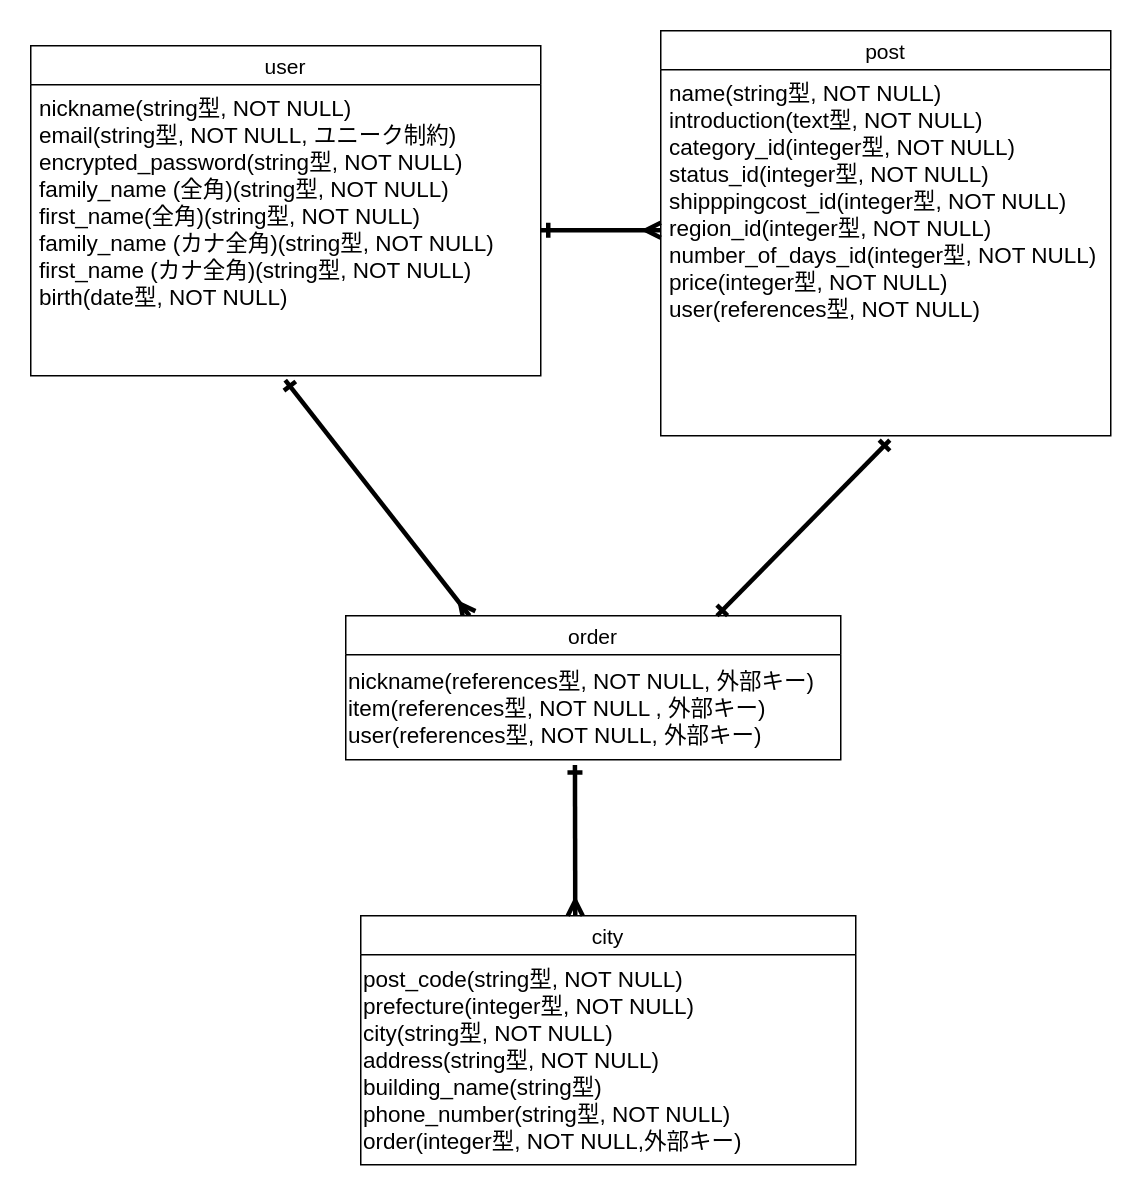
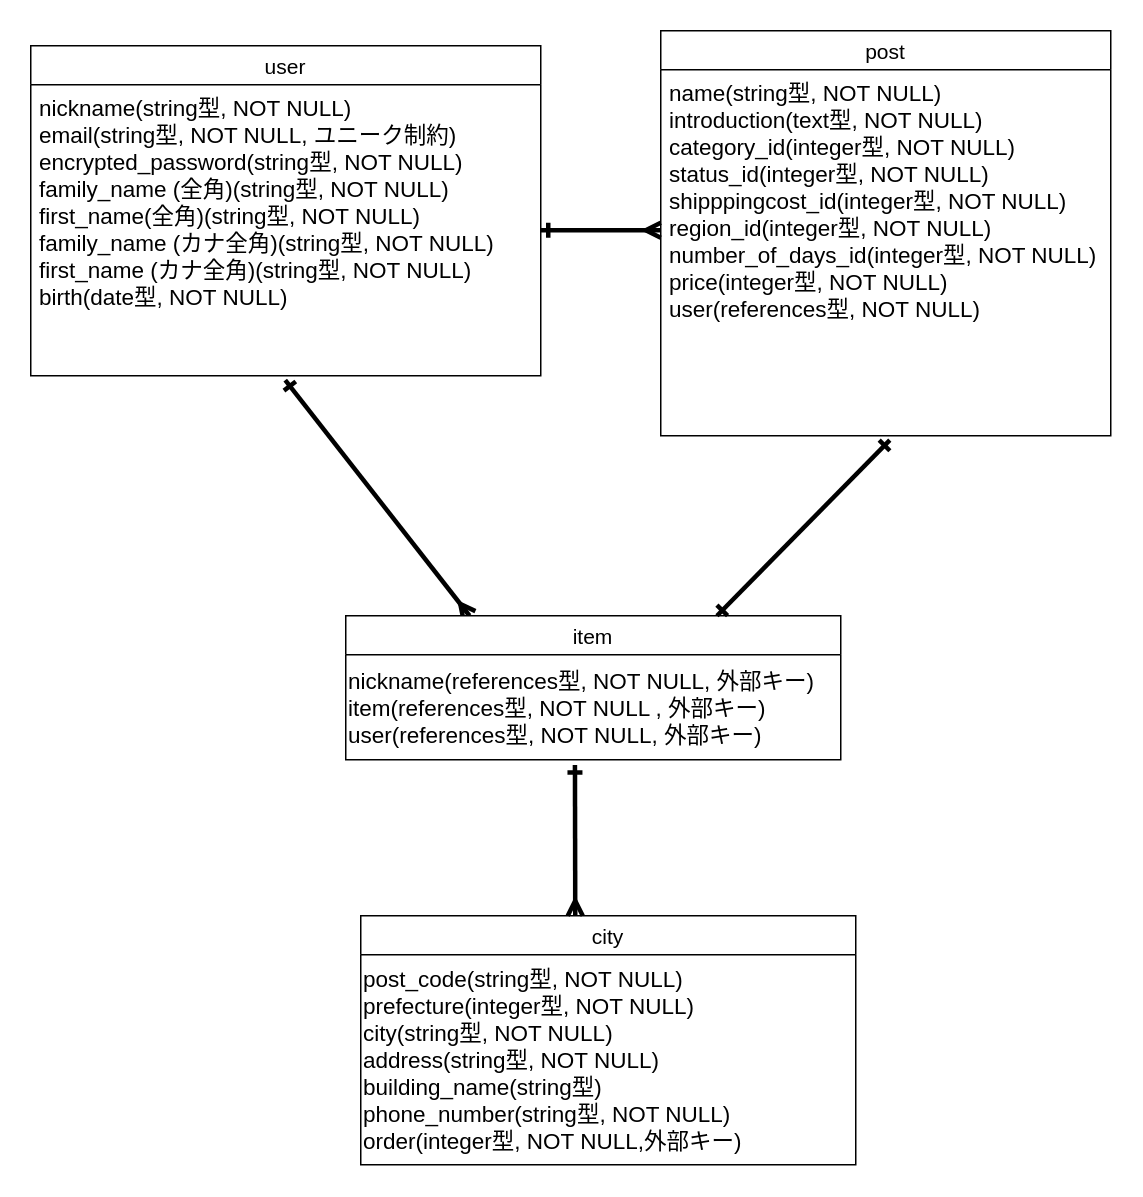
node "order": label "order" -> "item"
